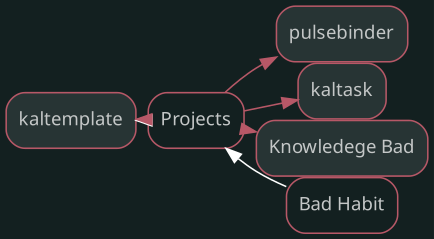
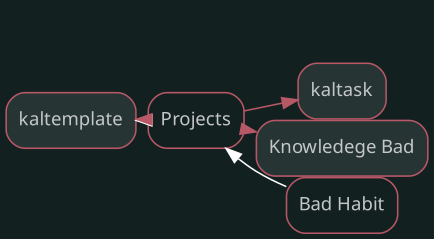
node "pulsebinder": removed
